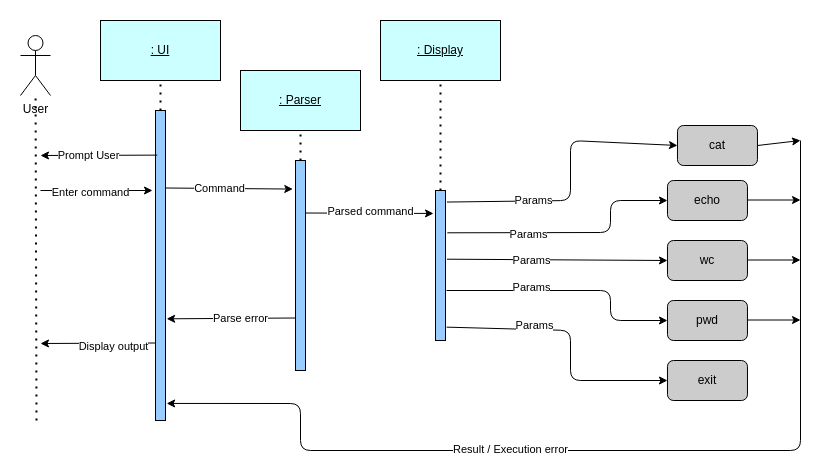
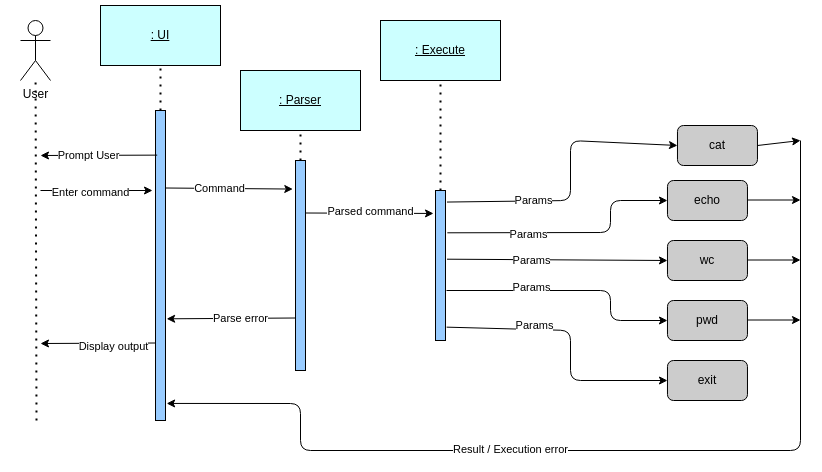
node ": UI": moved (161, 51) -> (161, 36)
node ": Display": label ": Display" -> ": Execute"
node "User": moved (36, 66) -> (36, 51)
